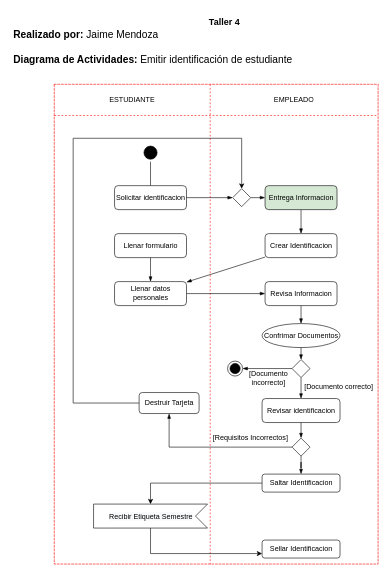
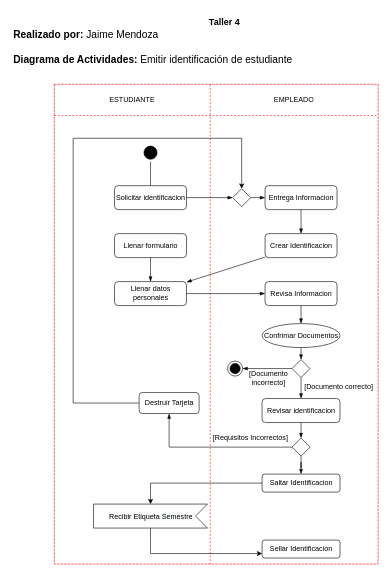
node "Entrega Informacion": fillcolor #d5e8d4 -> #ffffff
